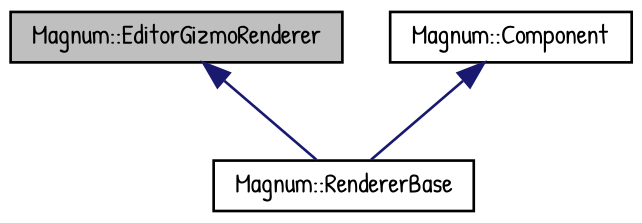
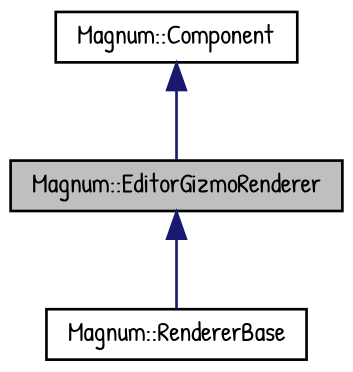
edge "Magnum::RendererBase" -> "Magnum::Component": now "Magnum::EditorGizmoRenderer" -> "Magnum::Component"
